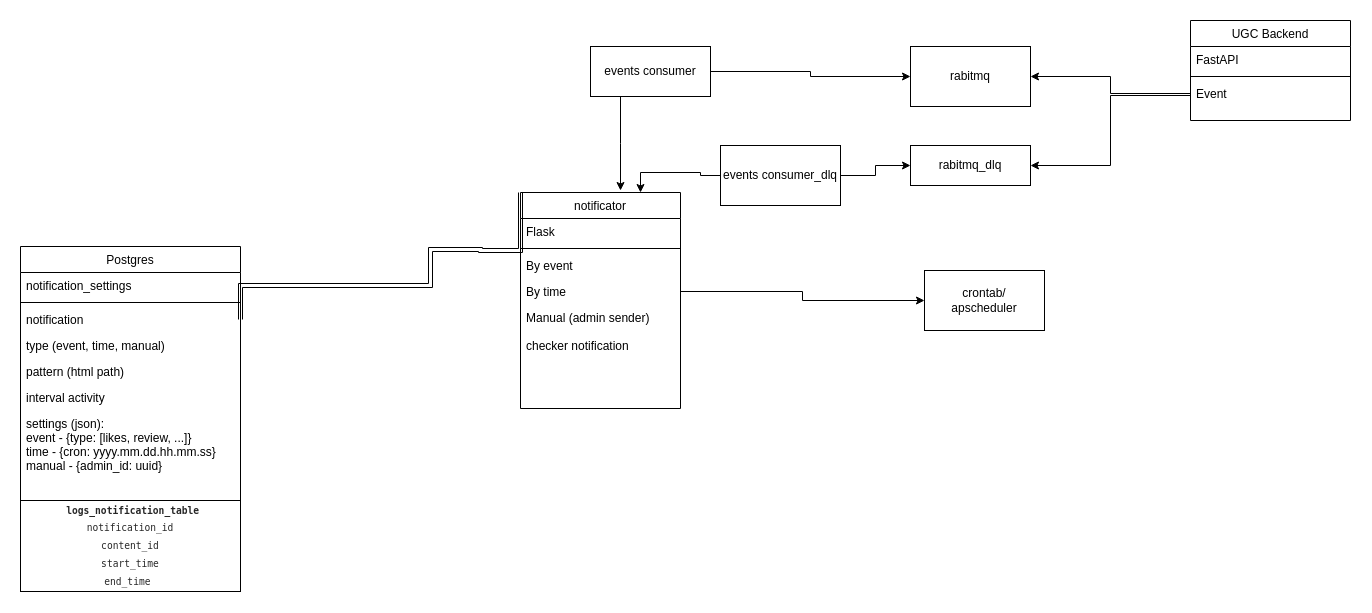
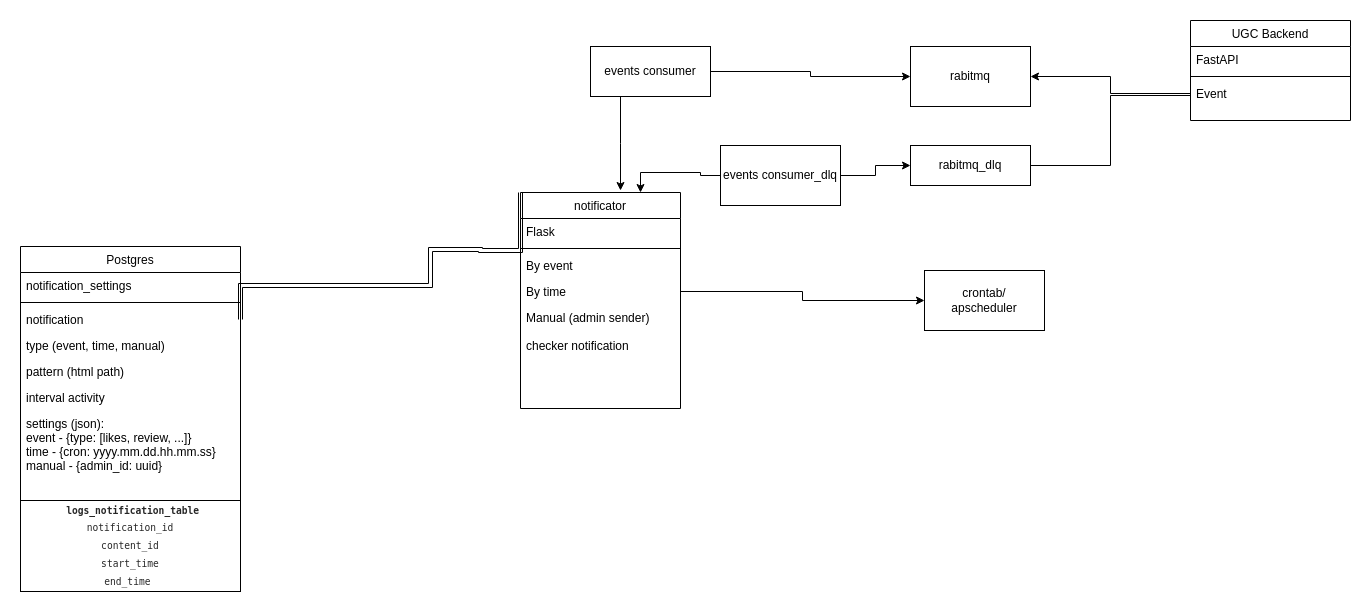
edge "UGC Backend" -> "rabitmq_dlq": arrowhead classic -> none
